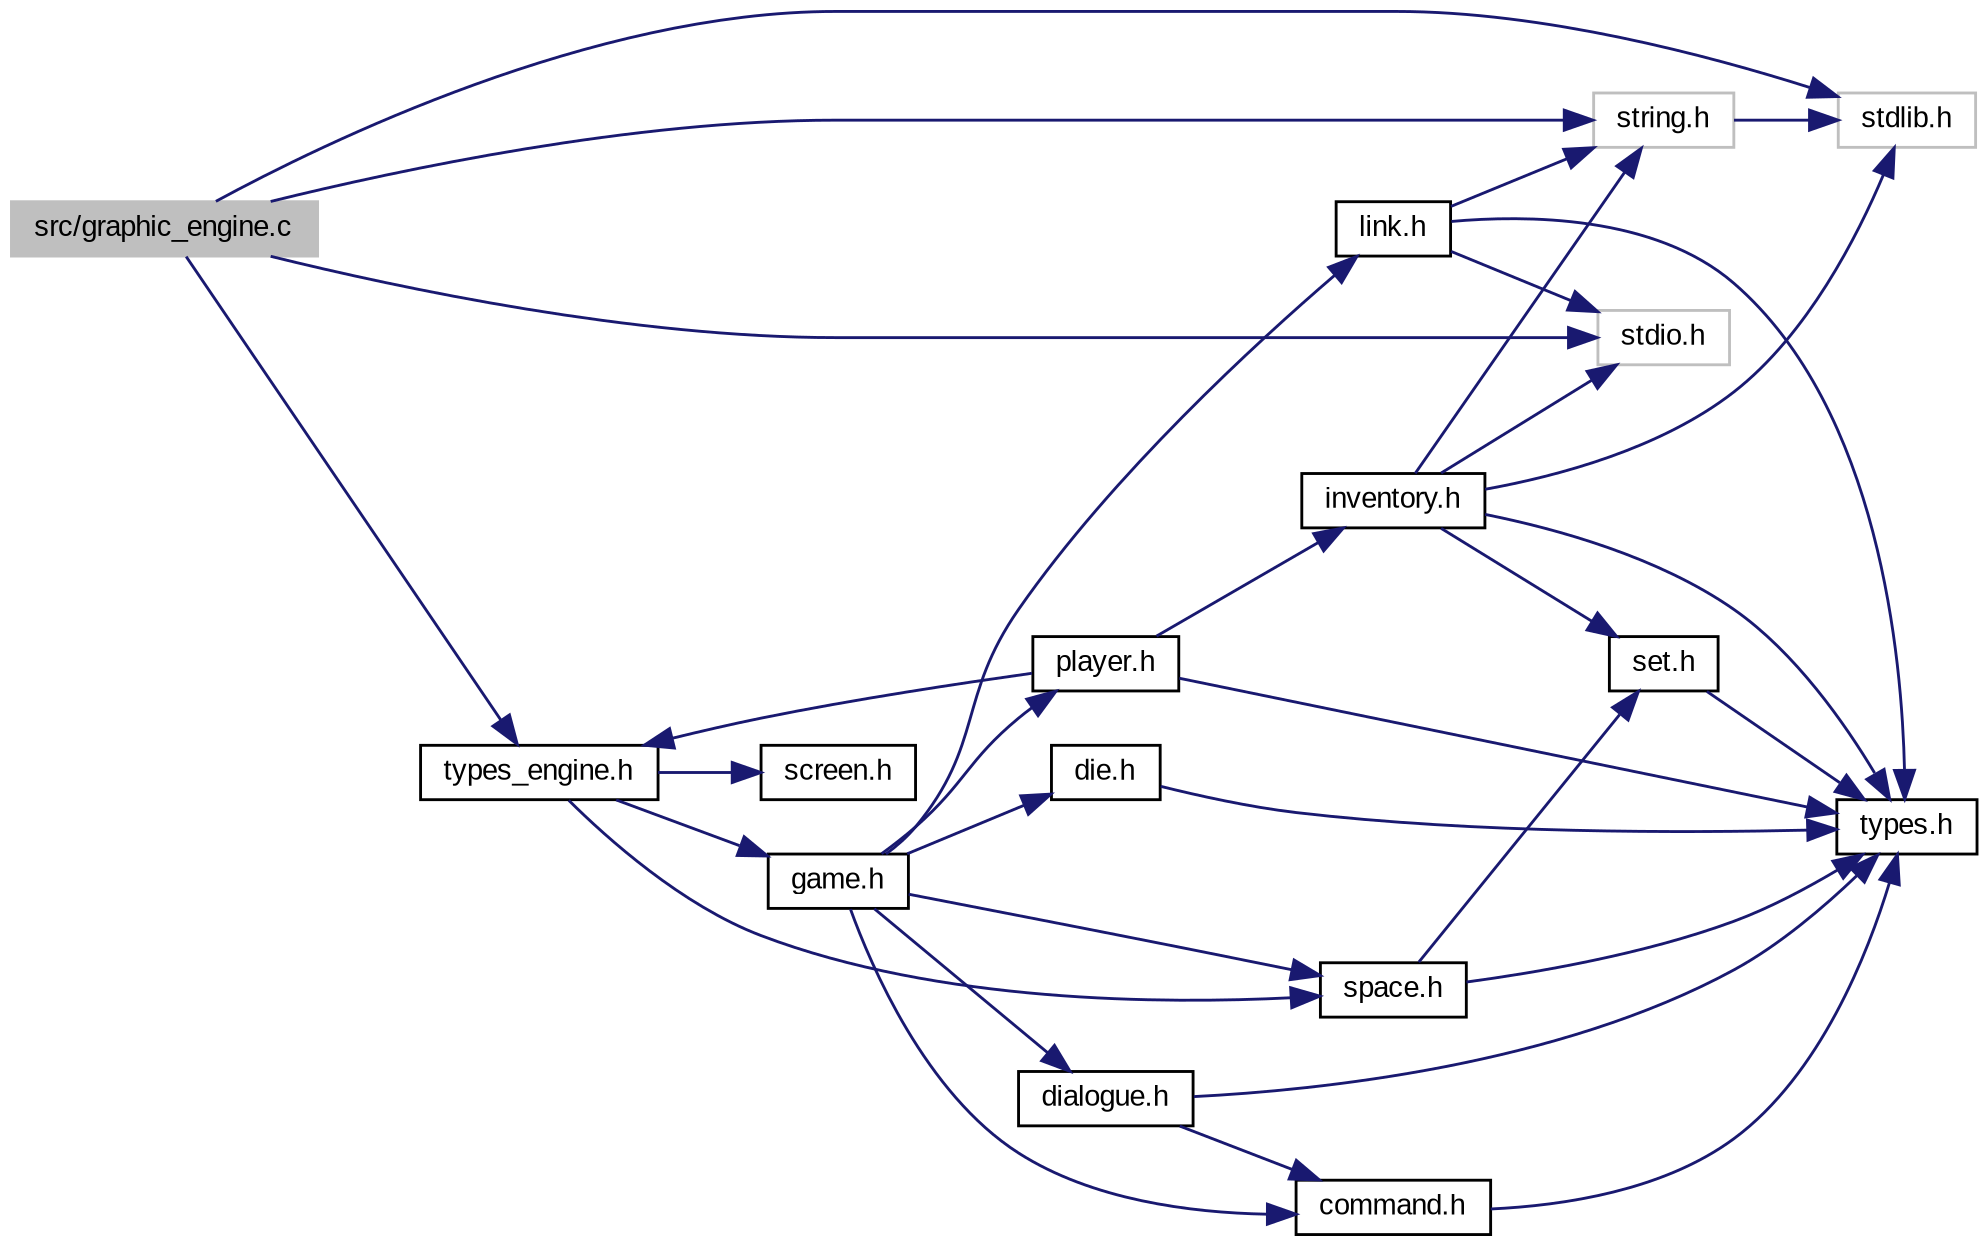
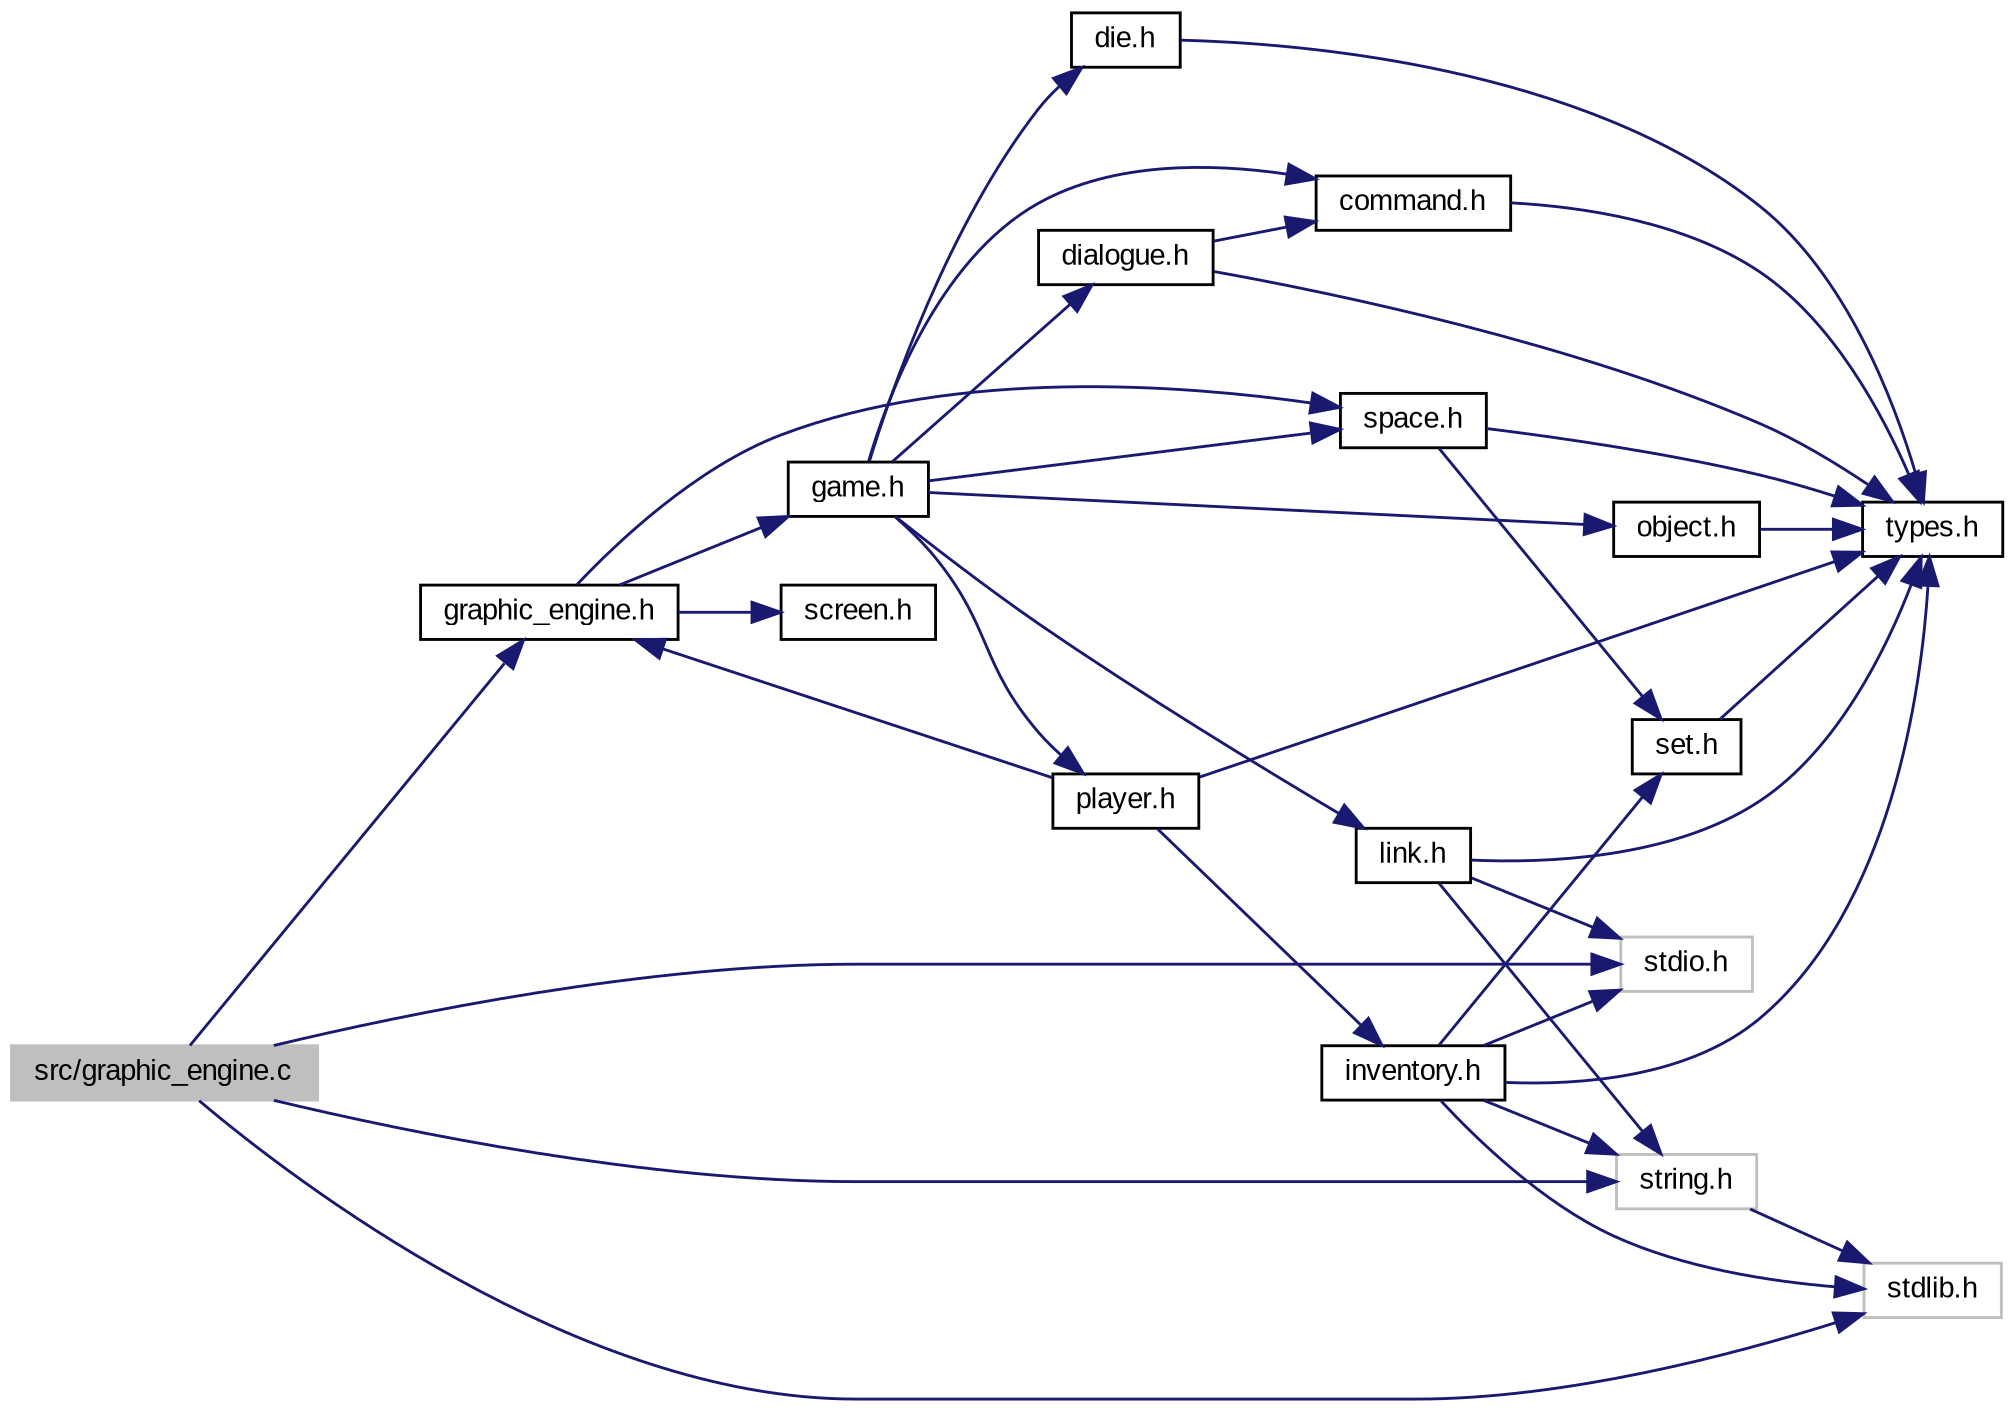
node "object.h": added
node "types_engine.h": label "types_engine.h" -> "graphic_engine.h"
